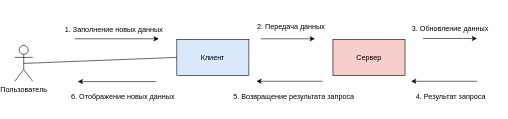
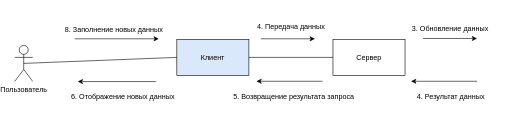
node "2. Передача данных": label "2. Передача данных" -> "4. Передача данных"
node "1. Заполнение новых данных": label "1. Заполнение новых данных" -> "8. Заполнение новых данных"
edge "Клиент" -- "Сервер": added
node "Сервер": fillcolor #f8cecc -> #ffffff
node "4. Результат запроса": label "4. Результат запроса" -> "4. Результат данных"
